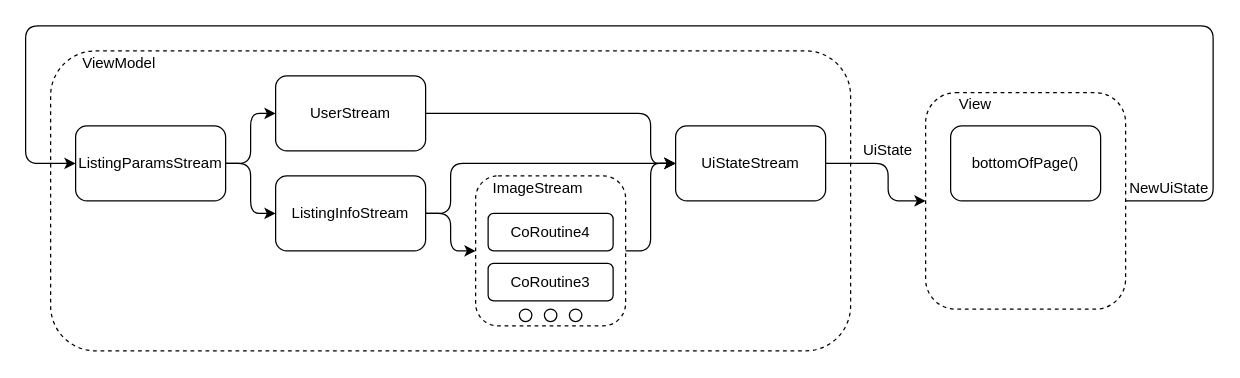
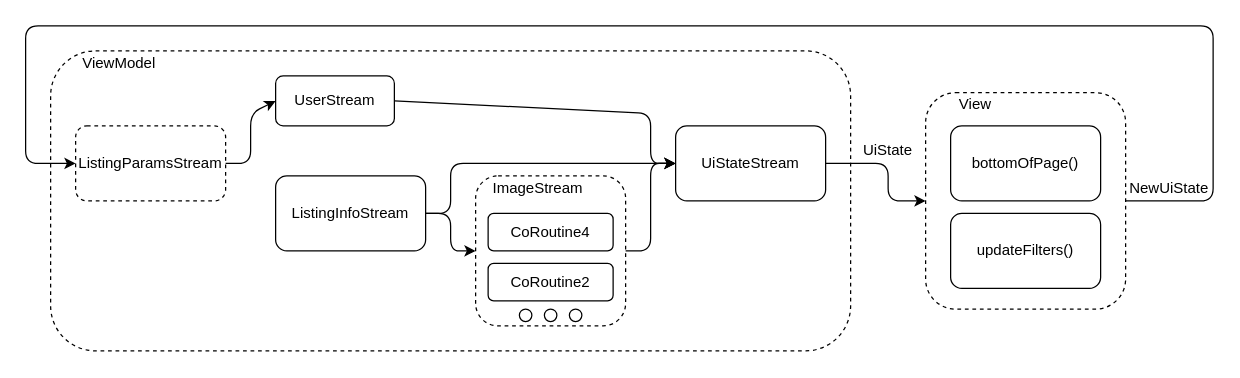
node "UserStream": size 150x75 -> 119x50
node "ListingParamsStream": style solid -> dashed
edge "ListingParamsStream" -> "ListingInfoStream": removed
node "updateFilters()": added
node "CoRoutine3": label "CoRoutine3" -> "CoRoutine2"
